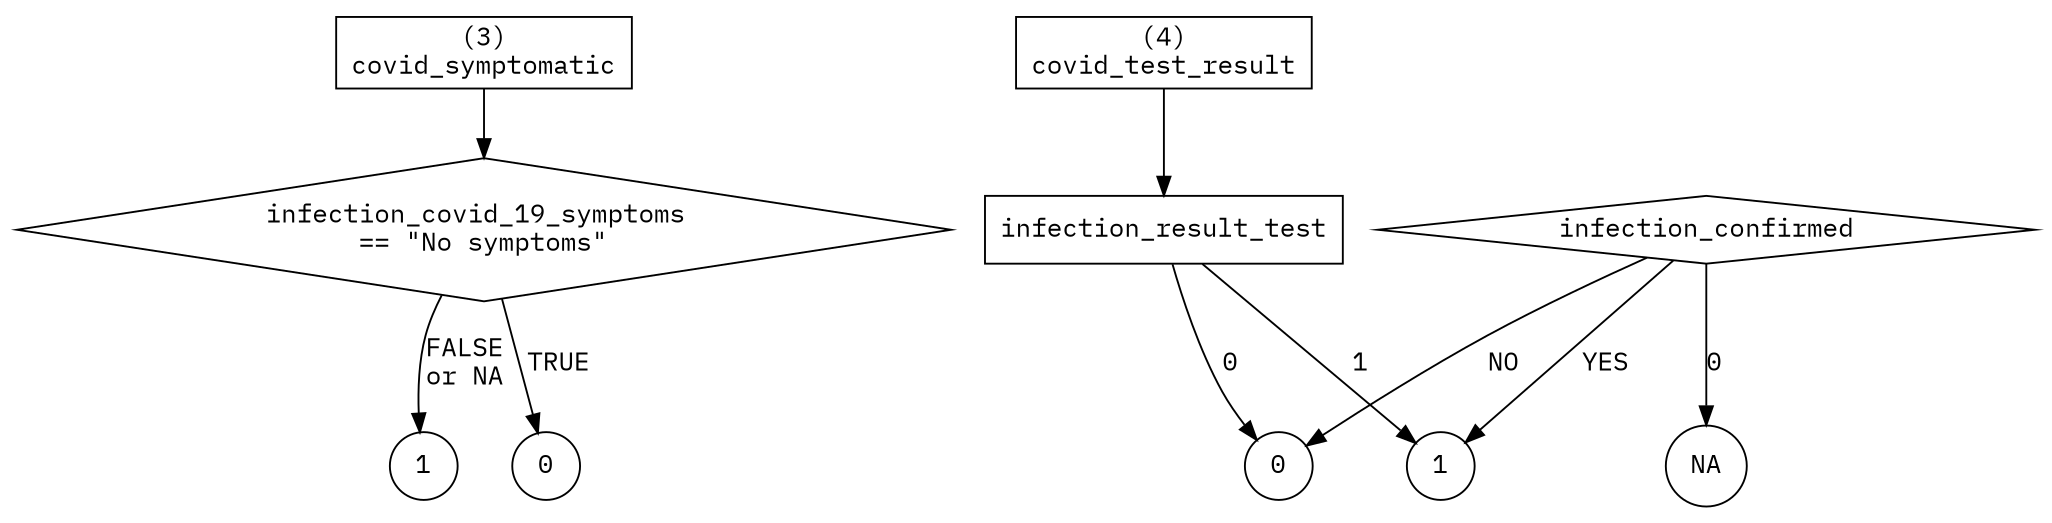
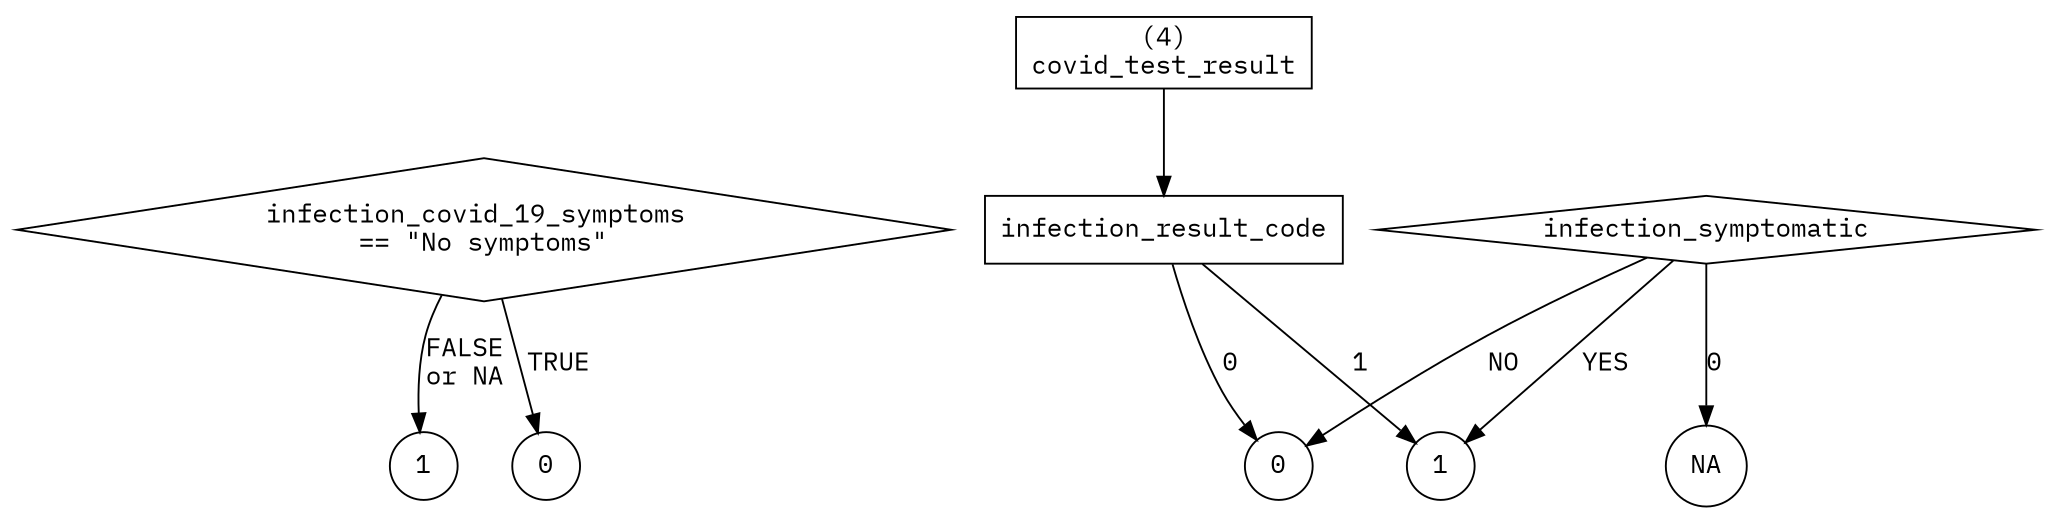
node "(3) covid_symptomatic": removed
node "infection_result_test": label "infection_result_test" -> "infection_result_code"
node "infection_confirmed": label "infection_confirmed" -> "infection_symptomatic"
